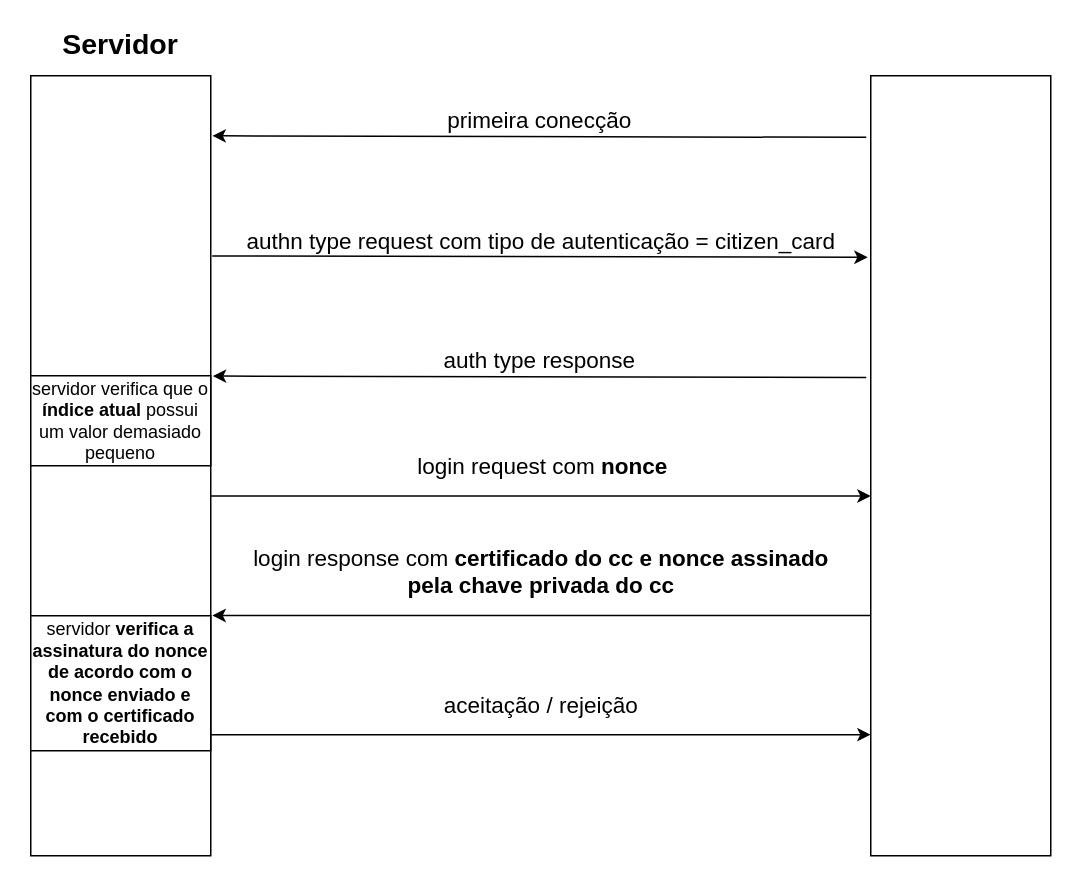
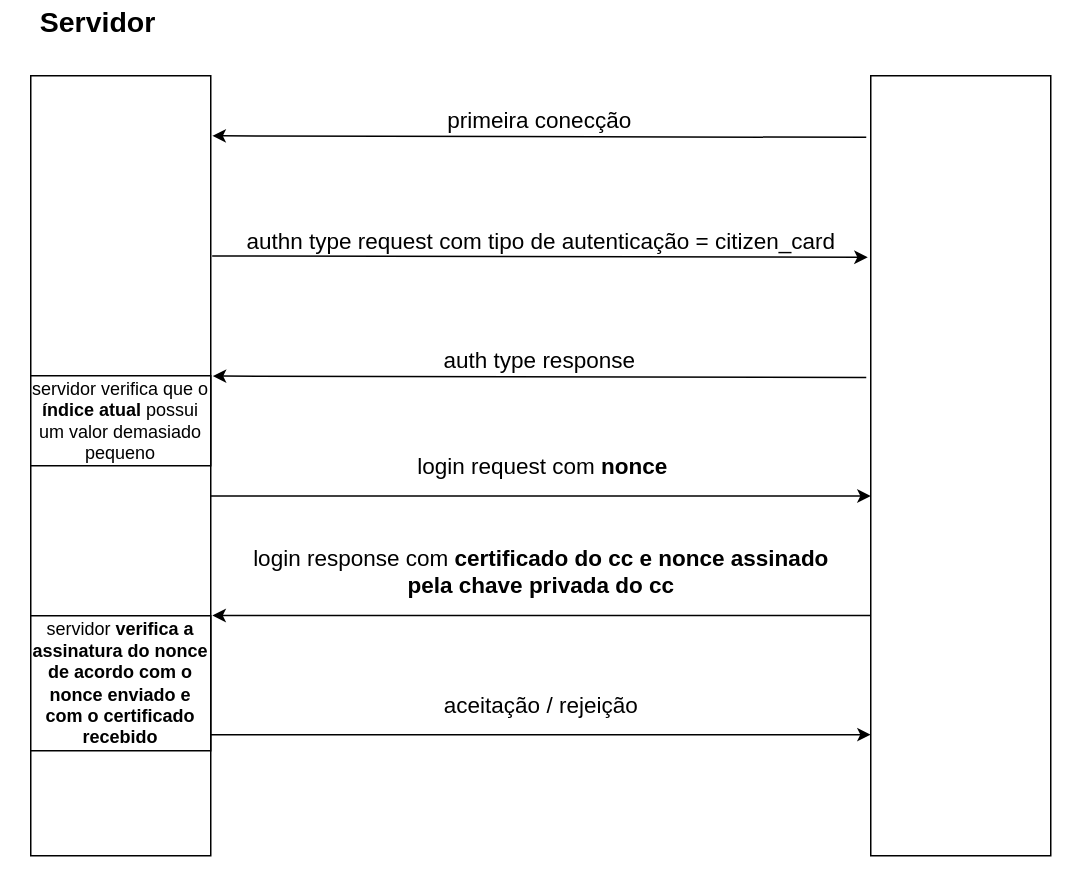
node "Servidor": moved (121, 46) -> (98, 23)
